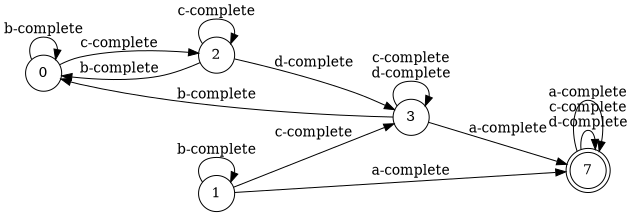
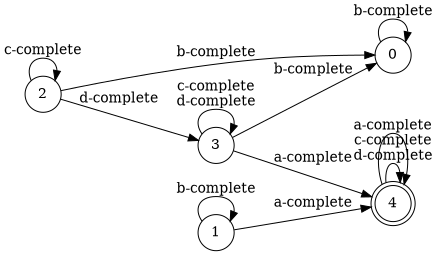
edge "0" -> "2": removed, label "c-complete"
edge "1" -> "3": removed, label "c-complete"
node "7": label "7" -> "4"
